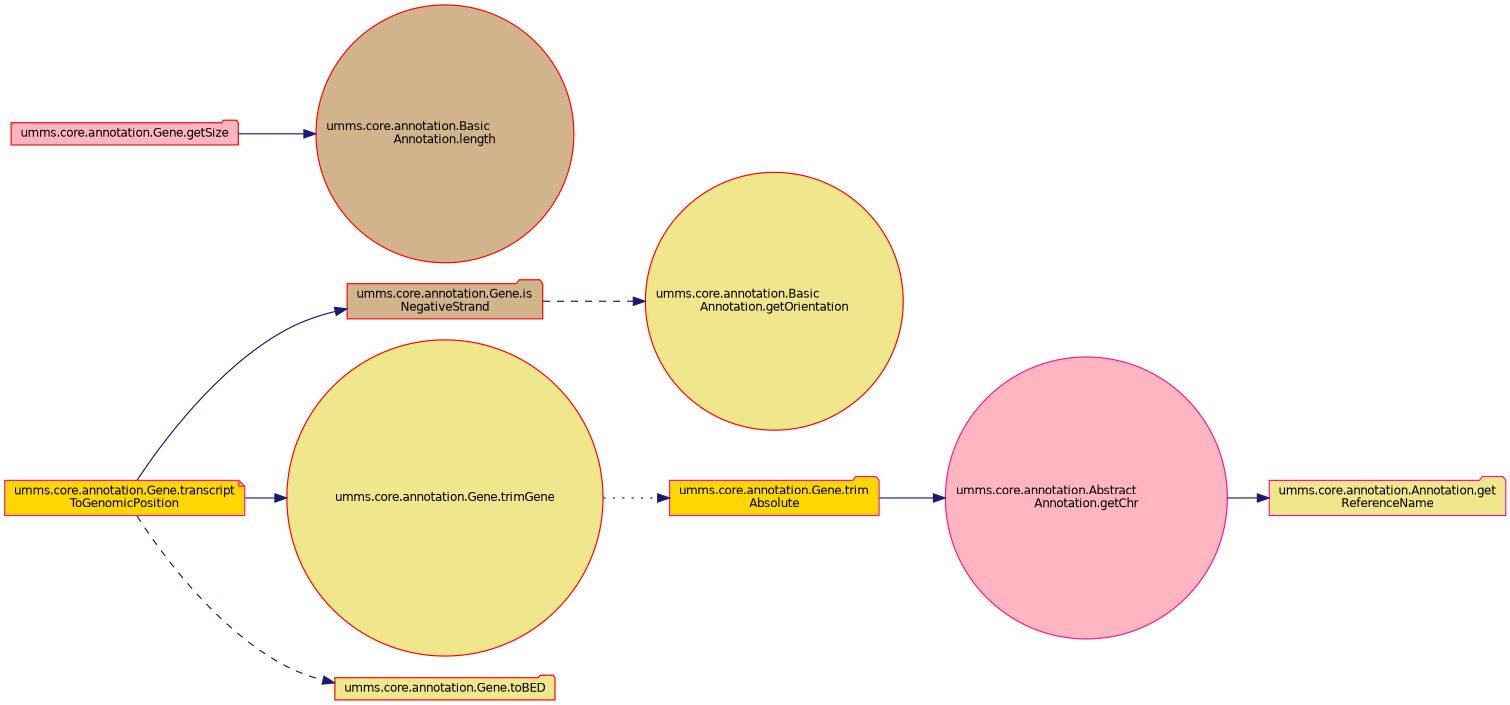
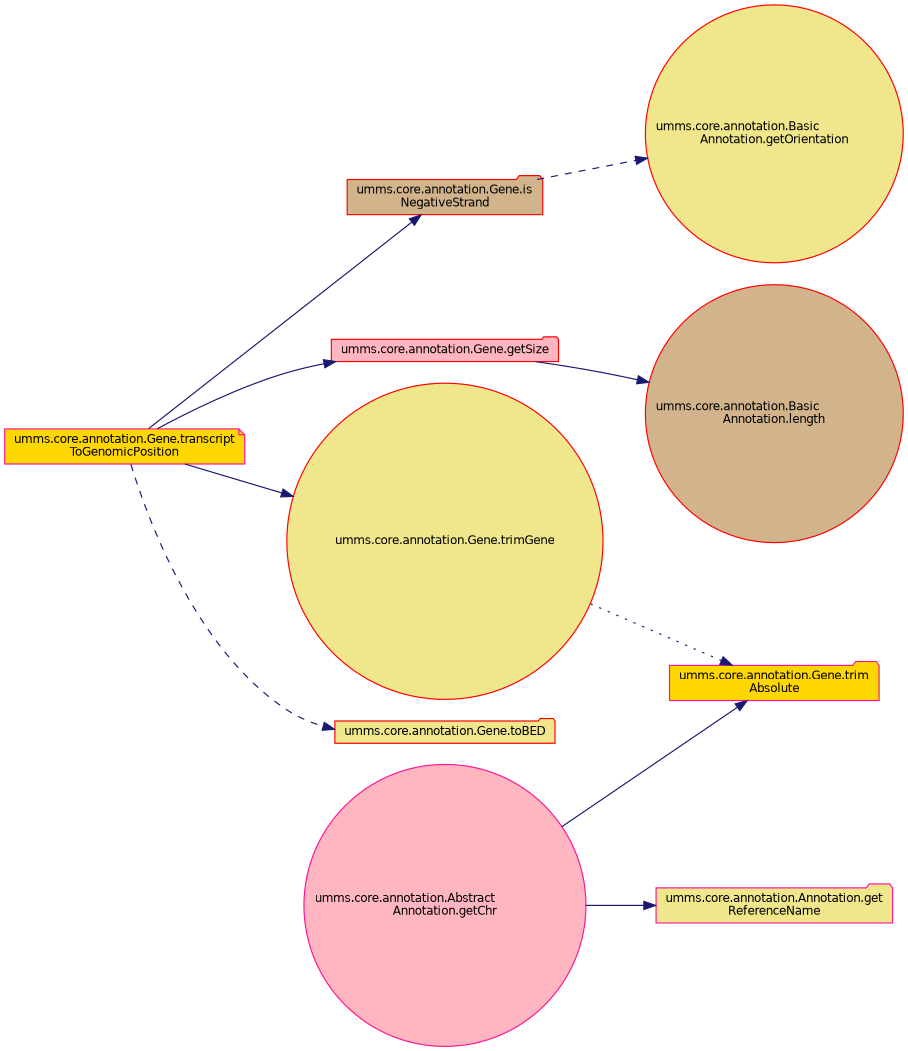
edge "umms.core.annotation.Gene.transcript ToGenomicPosition" -> "umms.core.annotation.Gene.getSize": added
edge "umms.core.annotation.Gene.trim Absolute" -> "umms.core.annotation.Abstract Annotation.getChr": reversed
